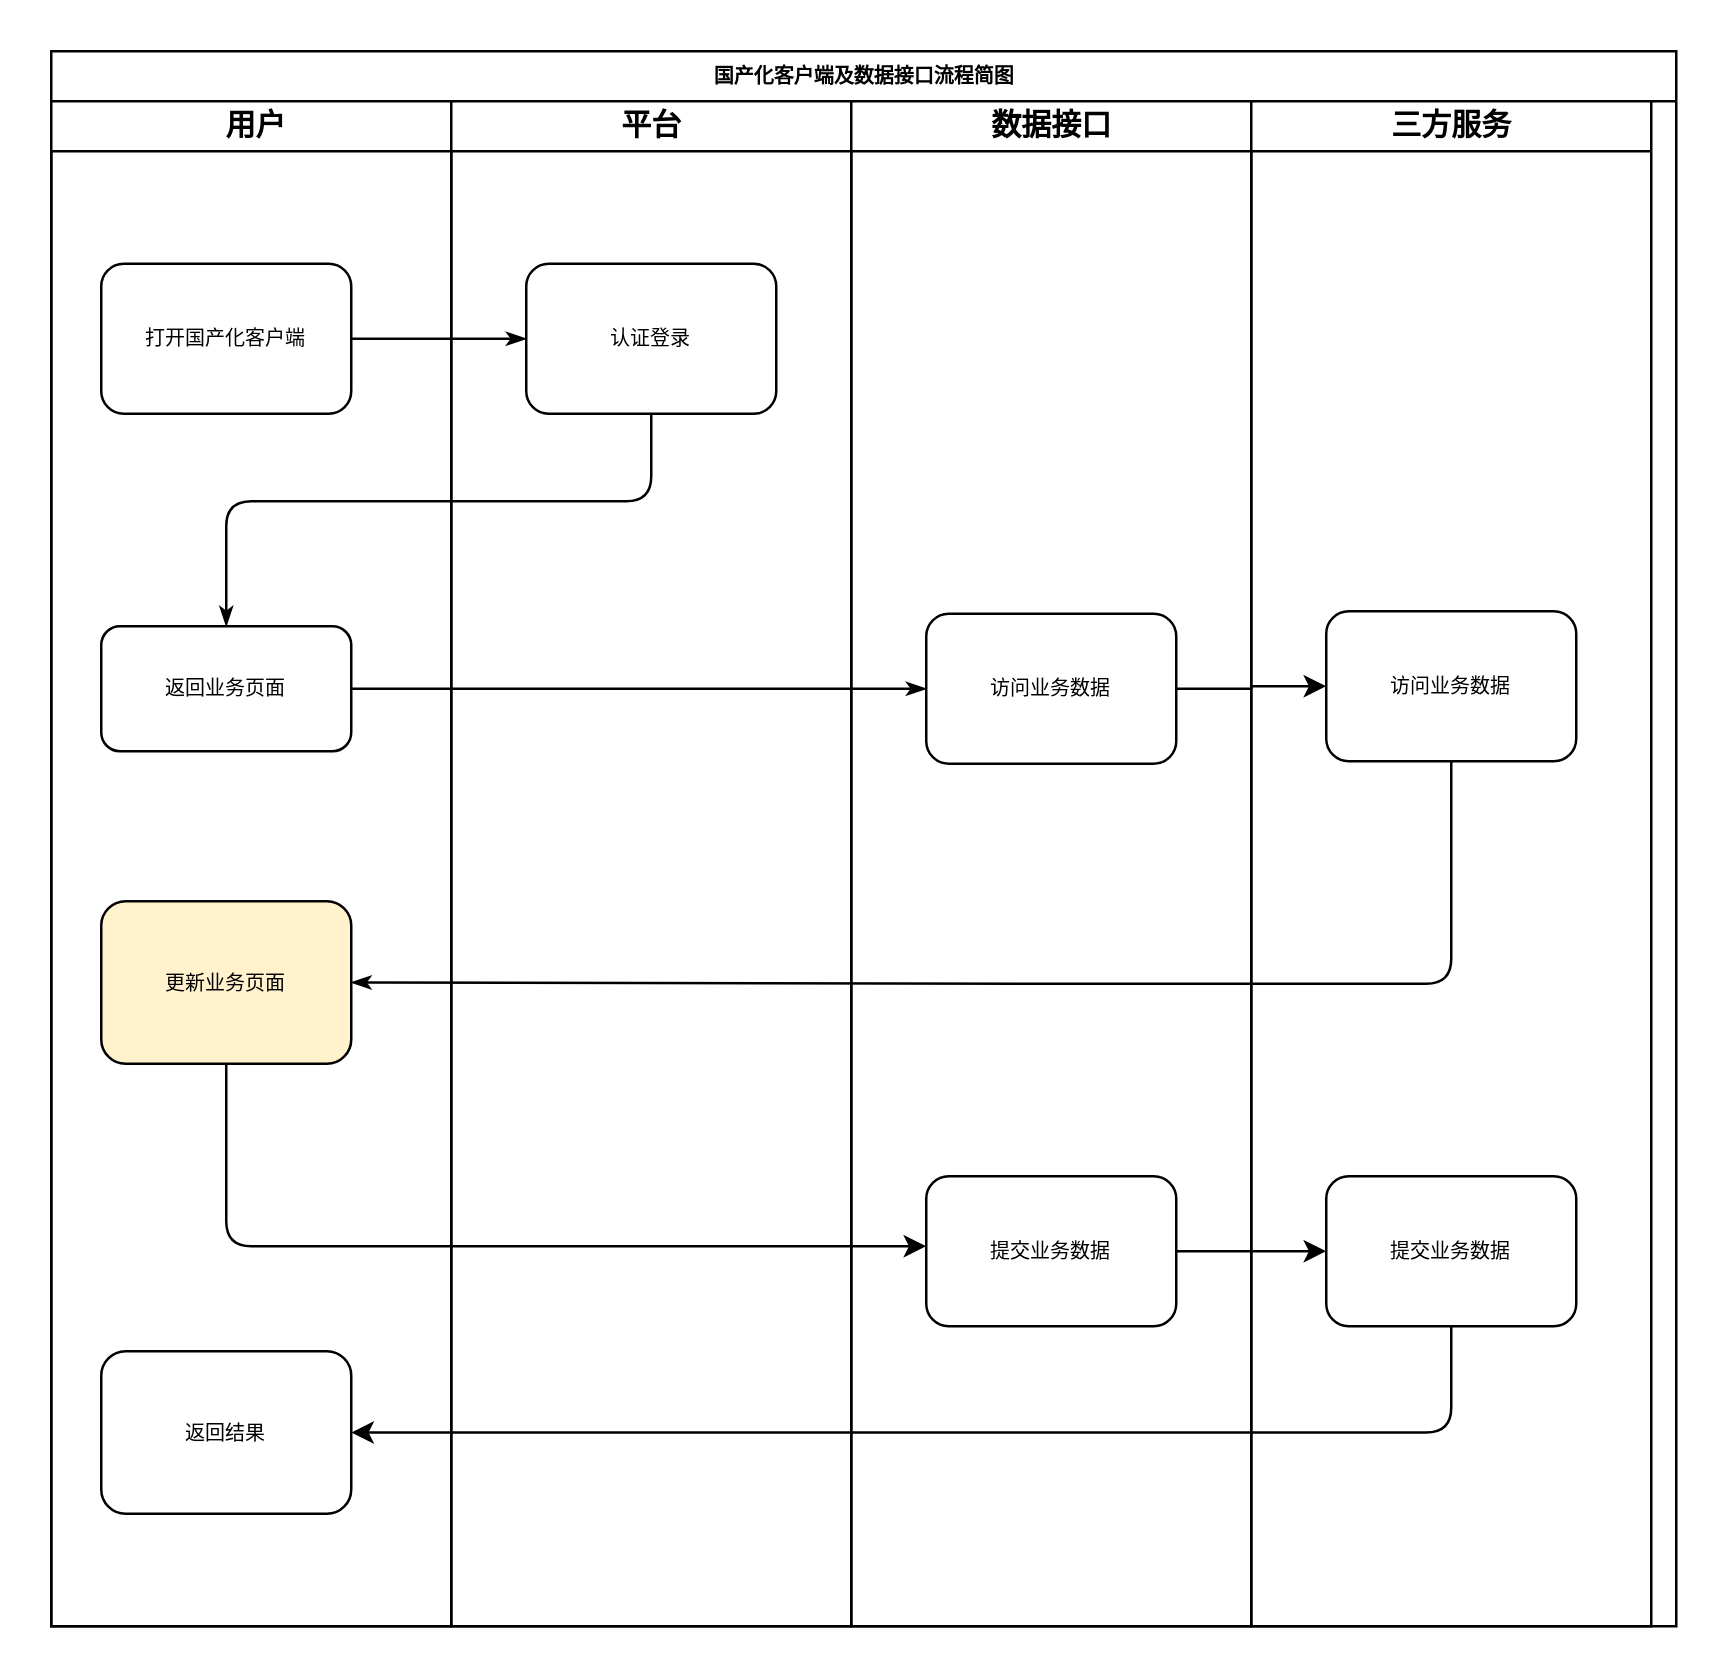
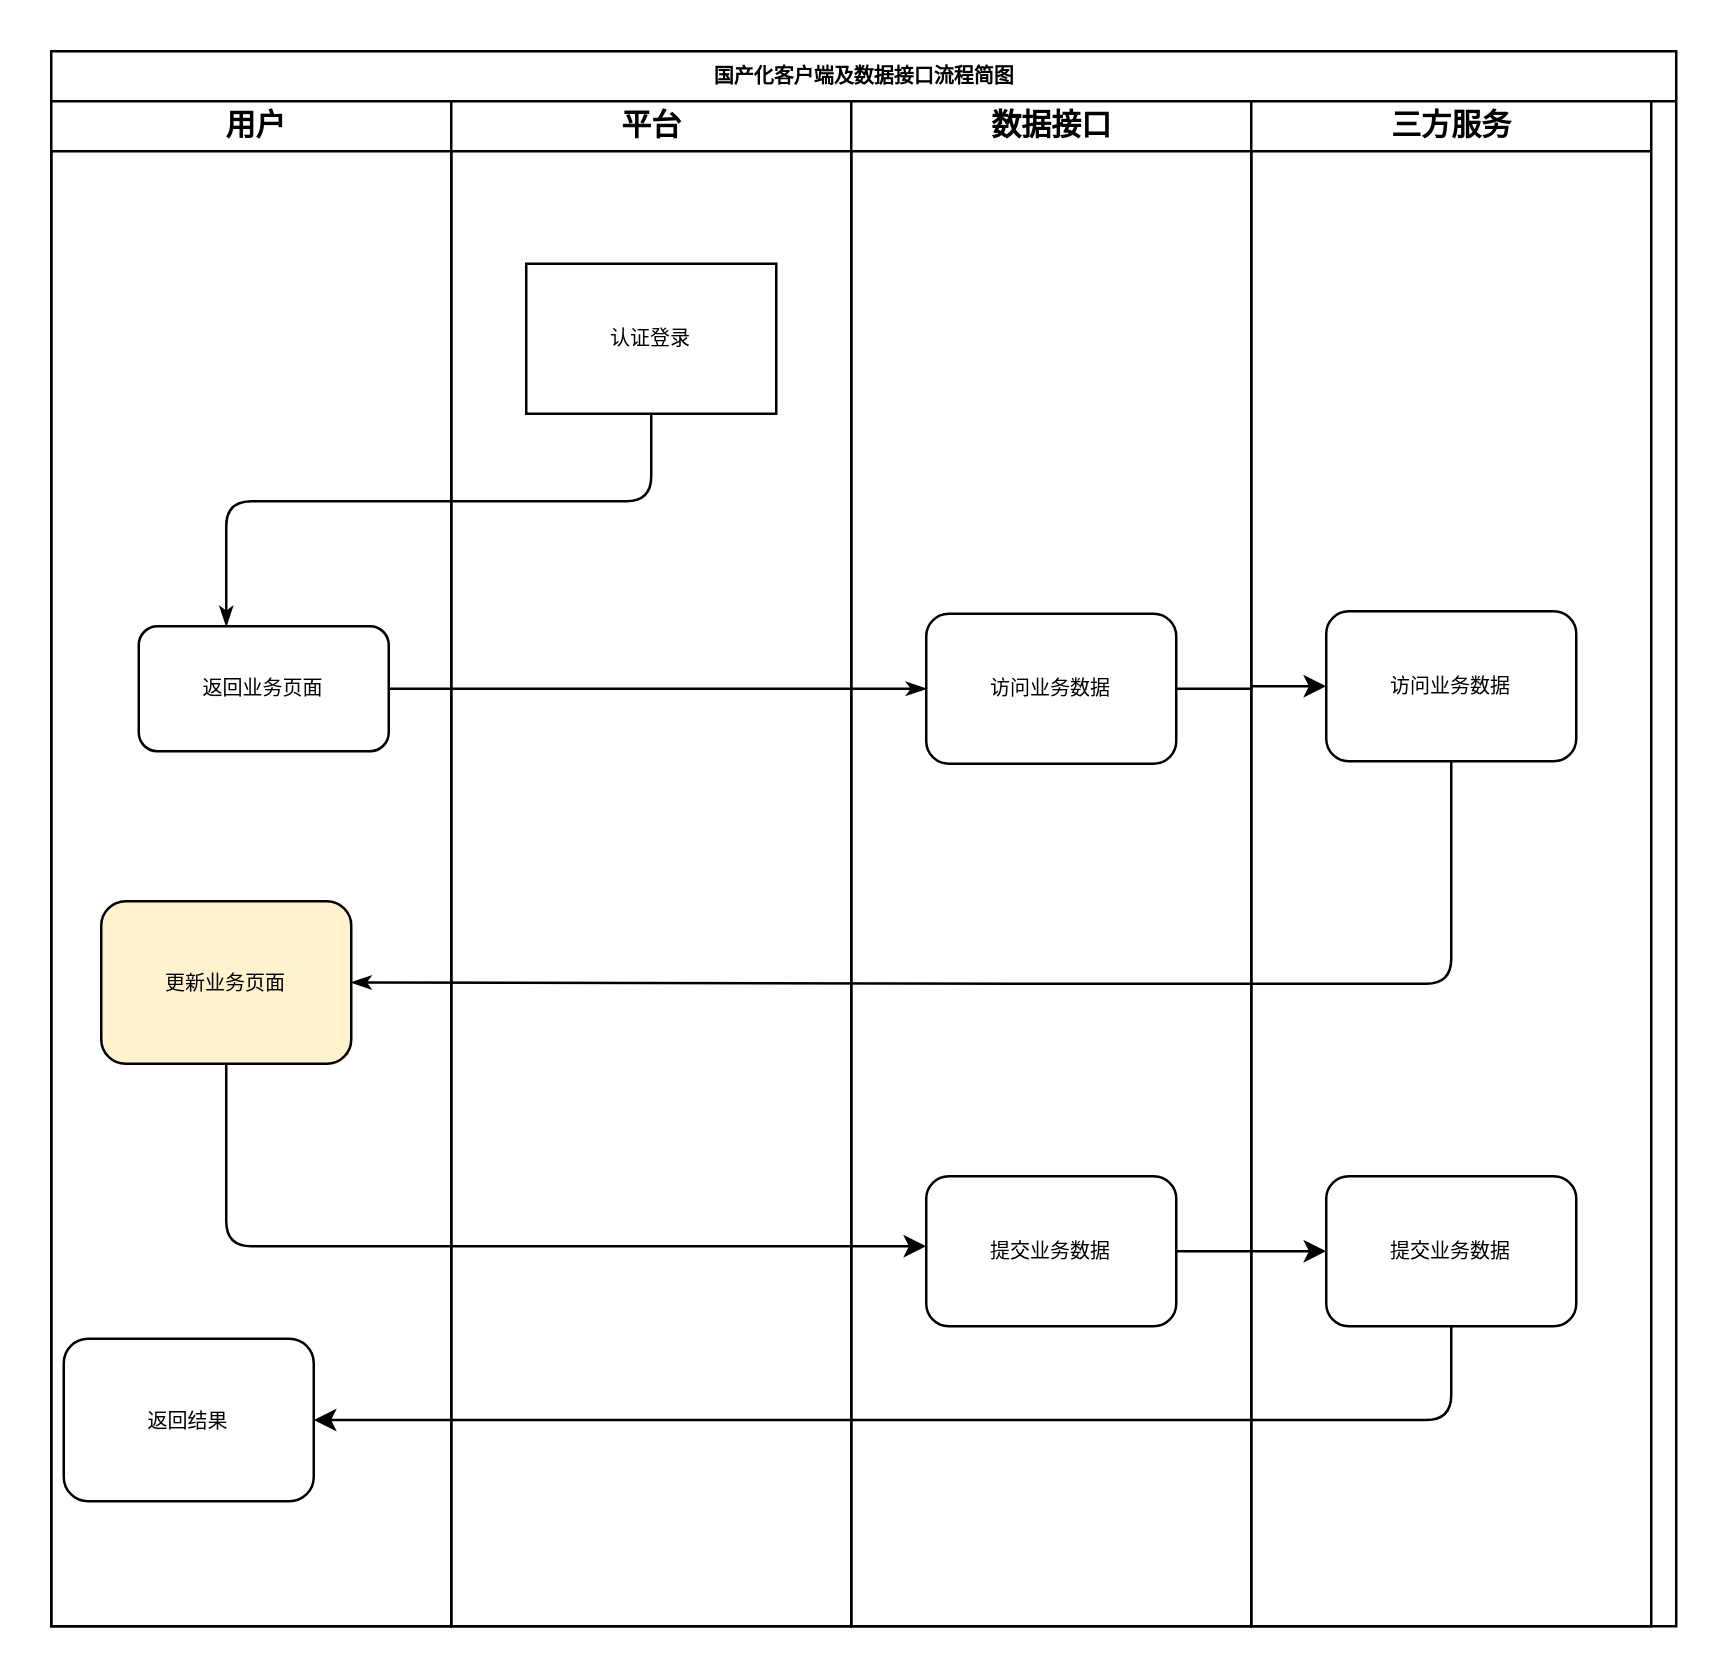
node "打开国产化客户端": removed
edge "打开国产化客户端" -> "认证登录": removed
node "认证登录": shape rounded rectangle -> rectangle
node "返回业务页面": moved (226, 689) -> (264, 689)
node "返回结果": moved (226, 1433) -> (189, 1420)
